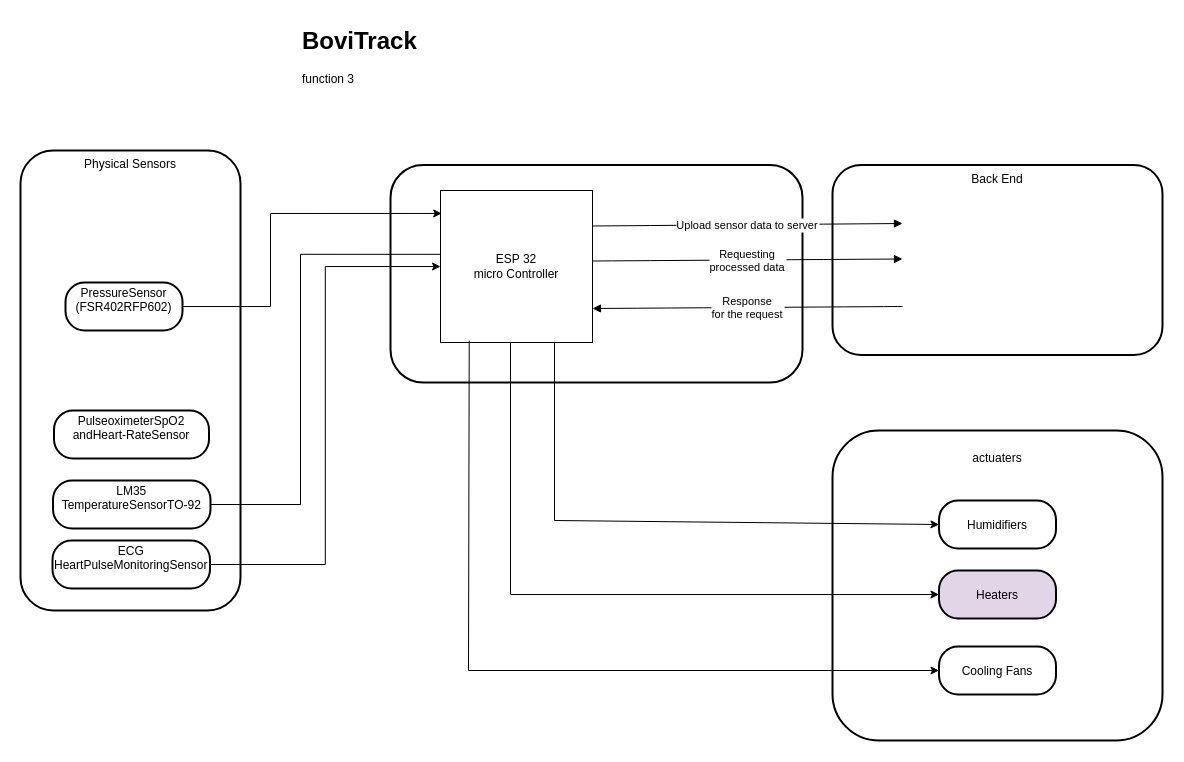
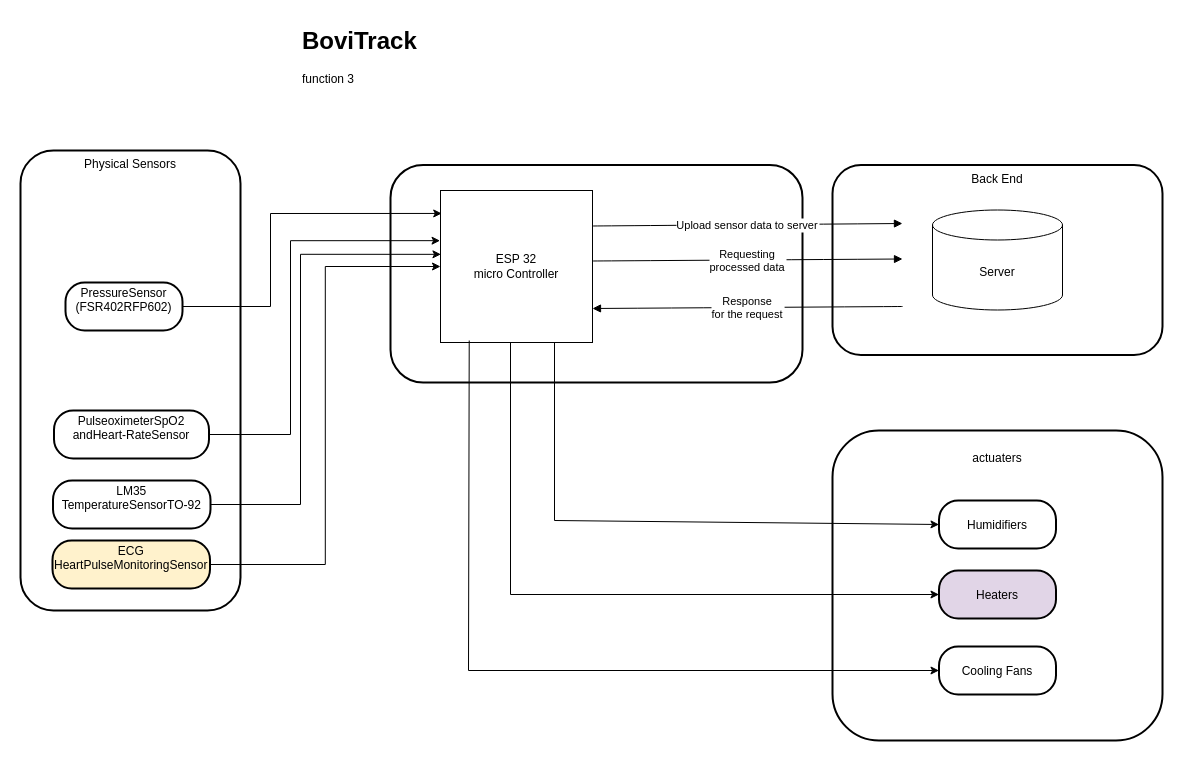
edge "ESP 32 micro Controller" -- "LM35 TemperatureSensorTO-92": arrowhead none -> classic
node "Server": added
edge "PulseoximeterSpO2 andHeart-RateSensor" -> "ESP 32 micro Controller": added
node "ECG HeartPulseMonitoringSensor": fillcolor #ffffff -> #fff2cc
